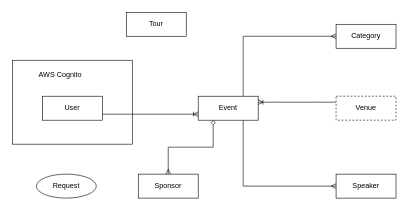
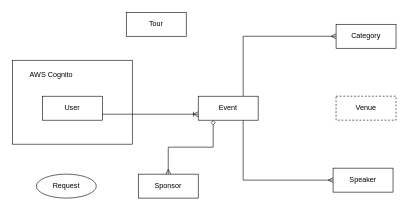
node "AWS Cognito": moved (60, 75) -> (51, 75)
edge "Venue" -> "Event": removed
node "Speaker": moved (366, 186) -> (363, 180)
